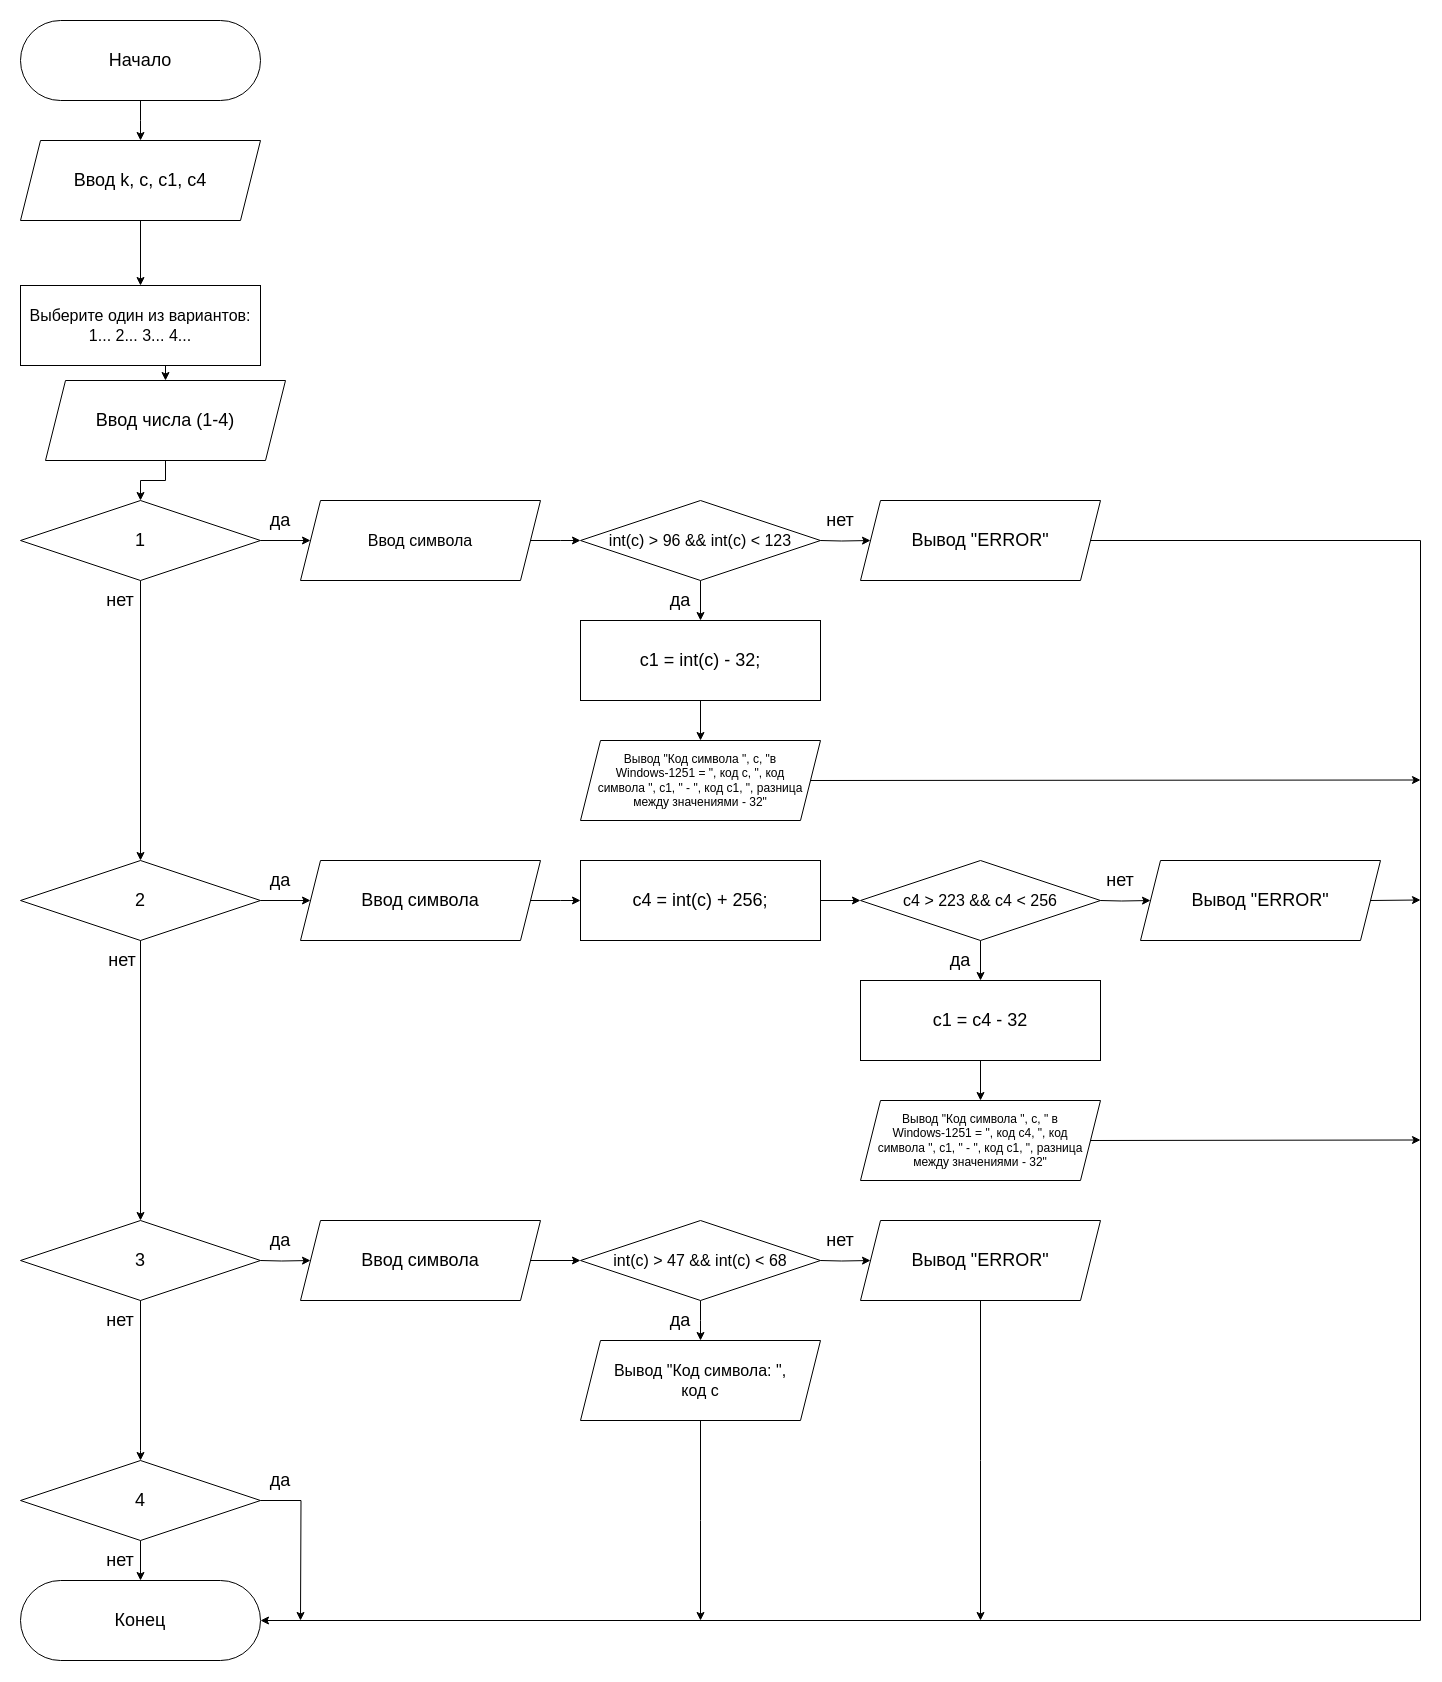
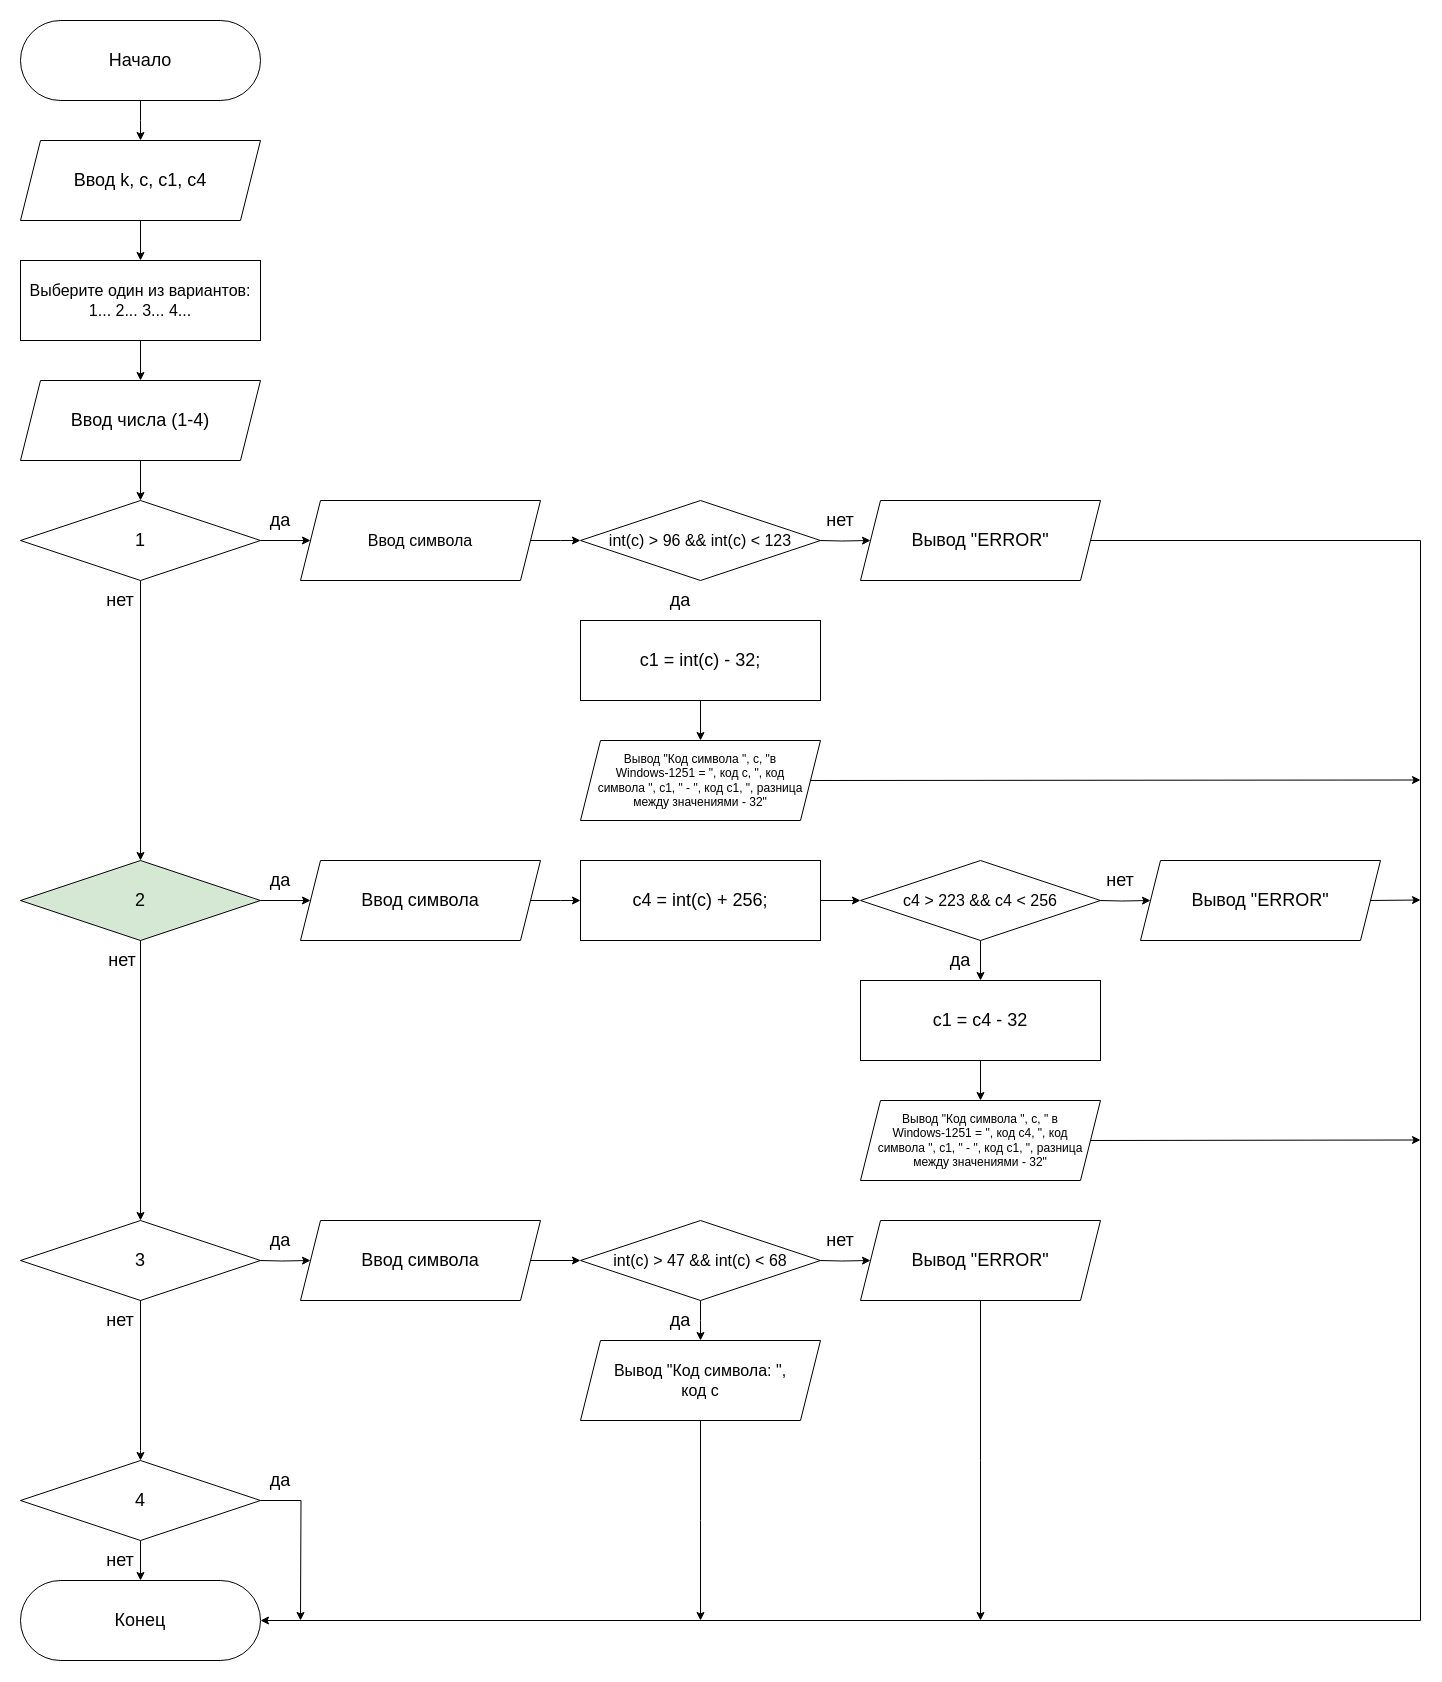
node "Выберите один из вариантов:1... 2... 3... 4...": moved (141, 326) -> (141, 301)
node "Ввод числа (1-4)": moved (166, 421) -> (141, 421)
edge "int(c) > 96 && int(c) < 123" -> "c1 = int(c) - 32;": removed
node "2": fillcolor #ffffff -> #d5e8d4
